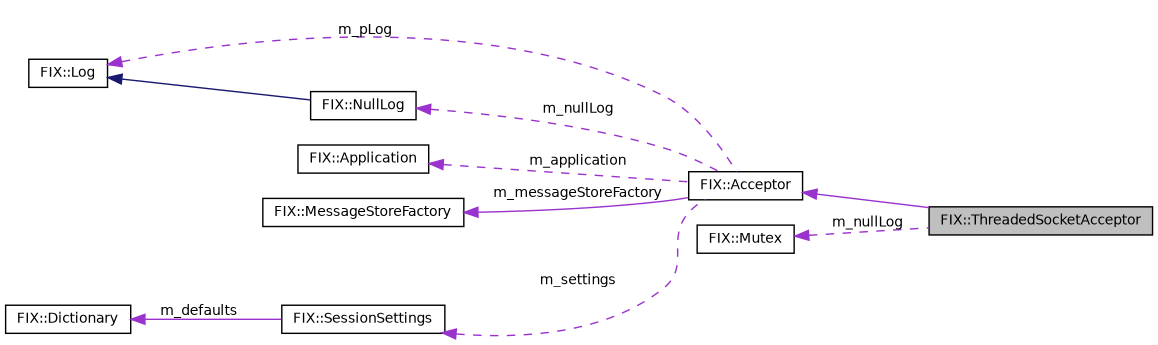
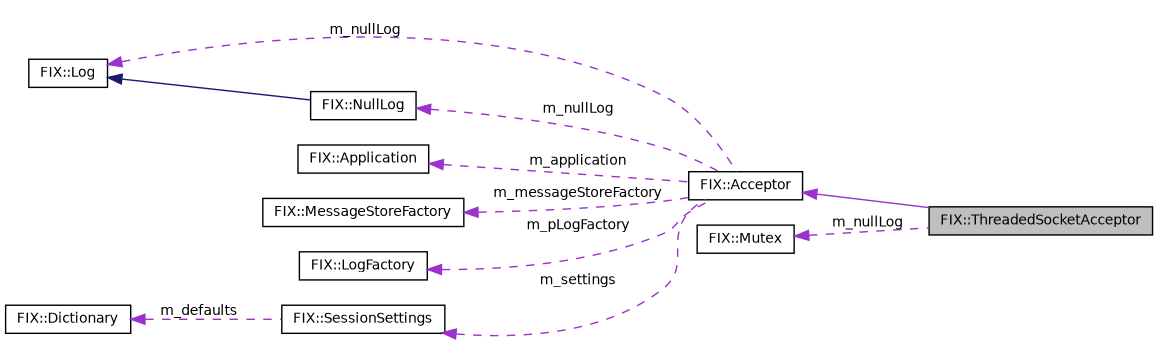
edge "FIX::Acceptor" -> "FIX::Log": label " m_pLog" -> " m_nullLog"
edge "FIX::Acceptor" -> "FIX::MessageStoreFactory": style solid -> dashed
node "FIX::LogFactory": added
edge "FIX::SessionSettings" -> "FIX::Dictionary": style solid -> dashed
